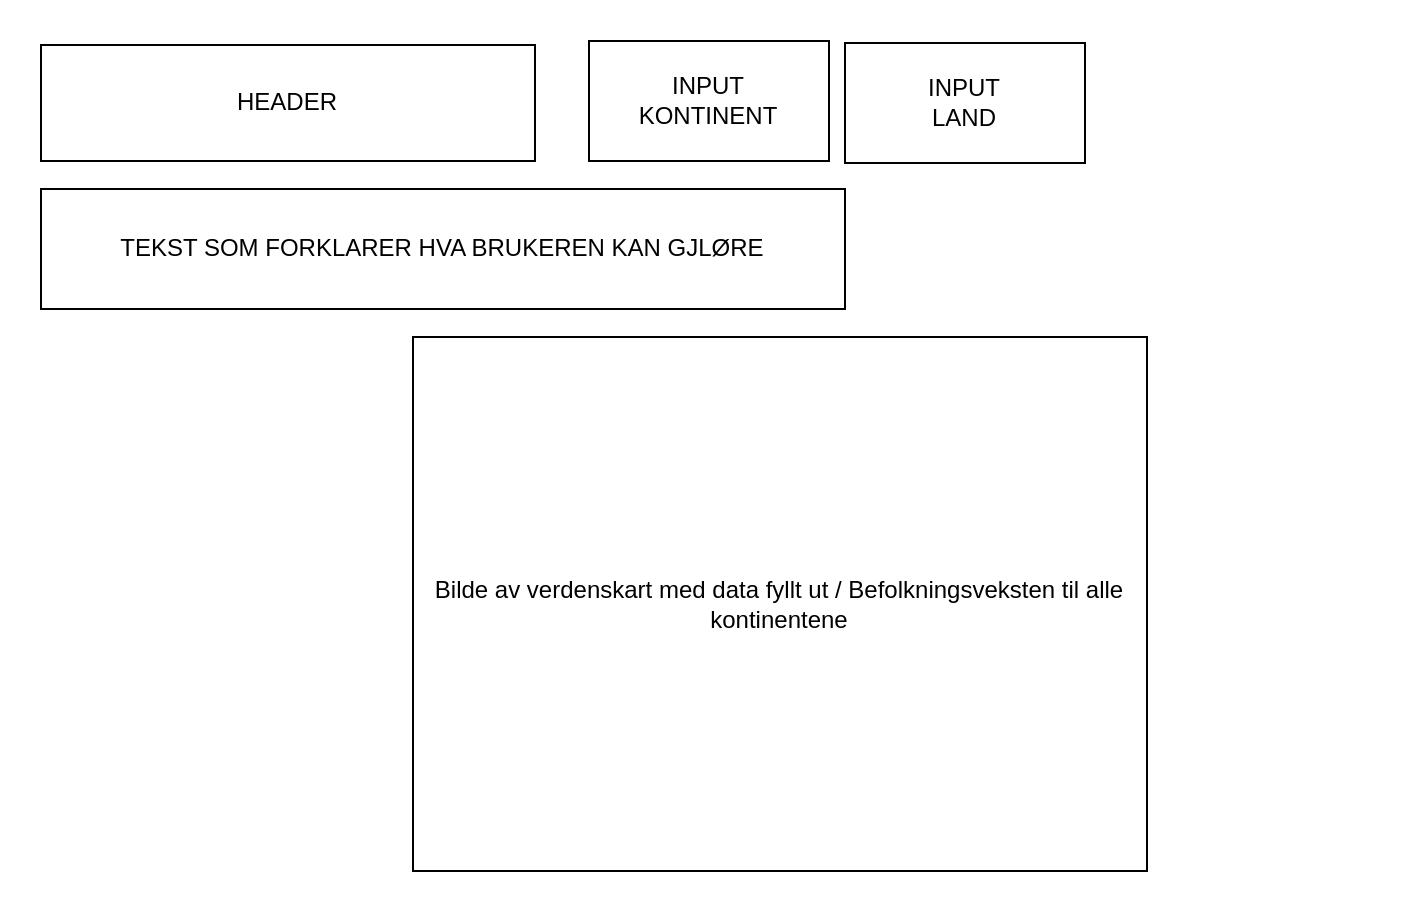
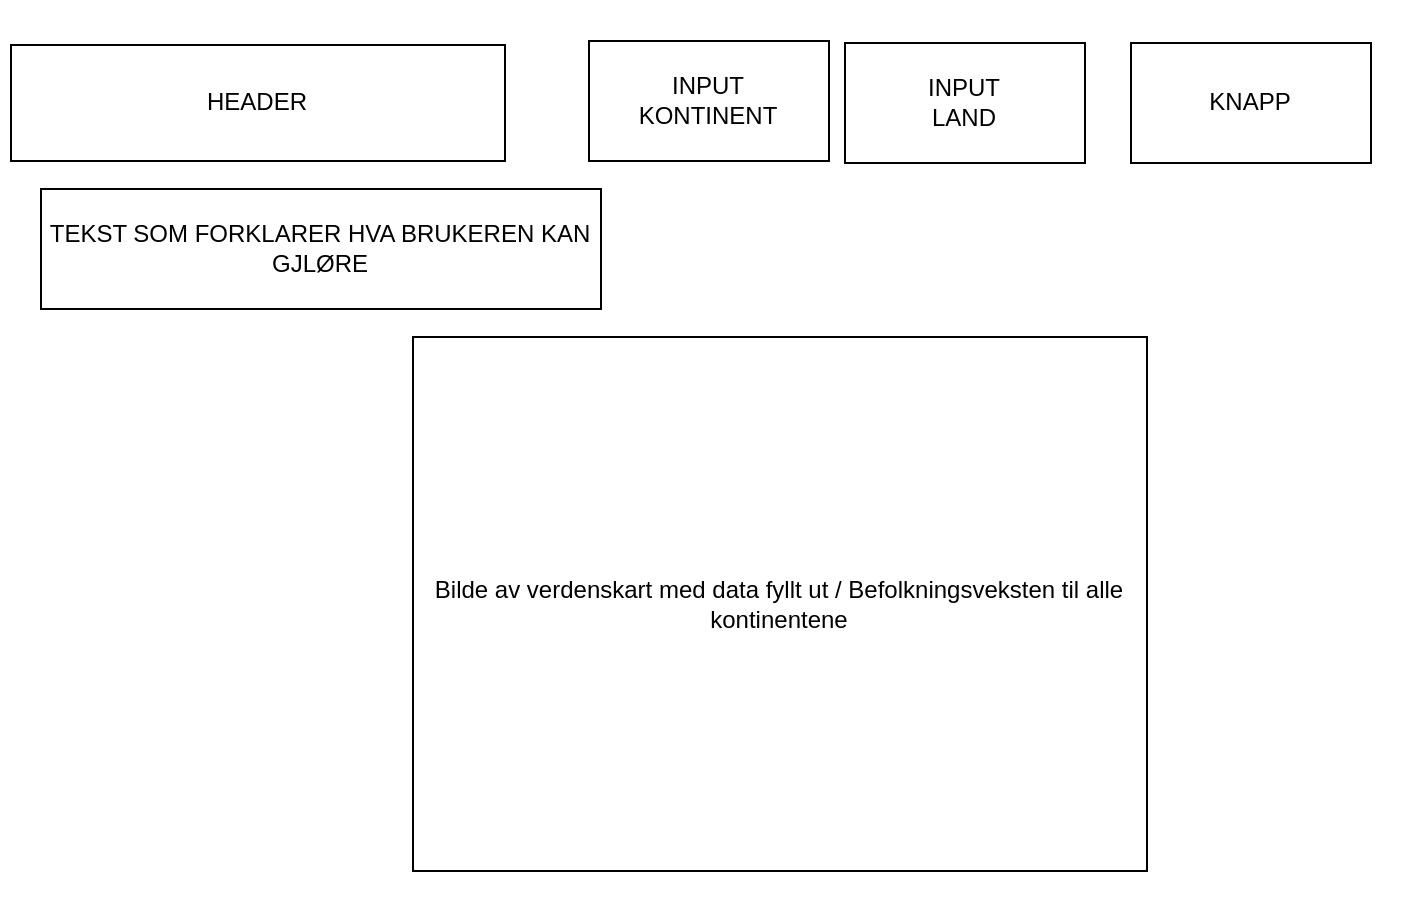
node "HEADER": moved (288, 103) -> (258, 103)
node "KNAPP": added
node "TEKST SOM FORKLARER HVA BRUKEREN KAN GJLØRE": size 804x120 -> 560x120
